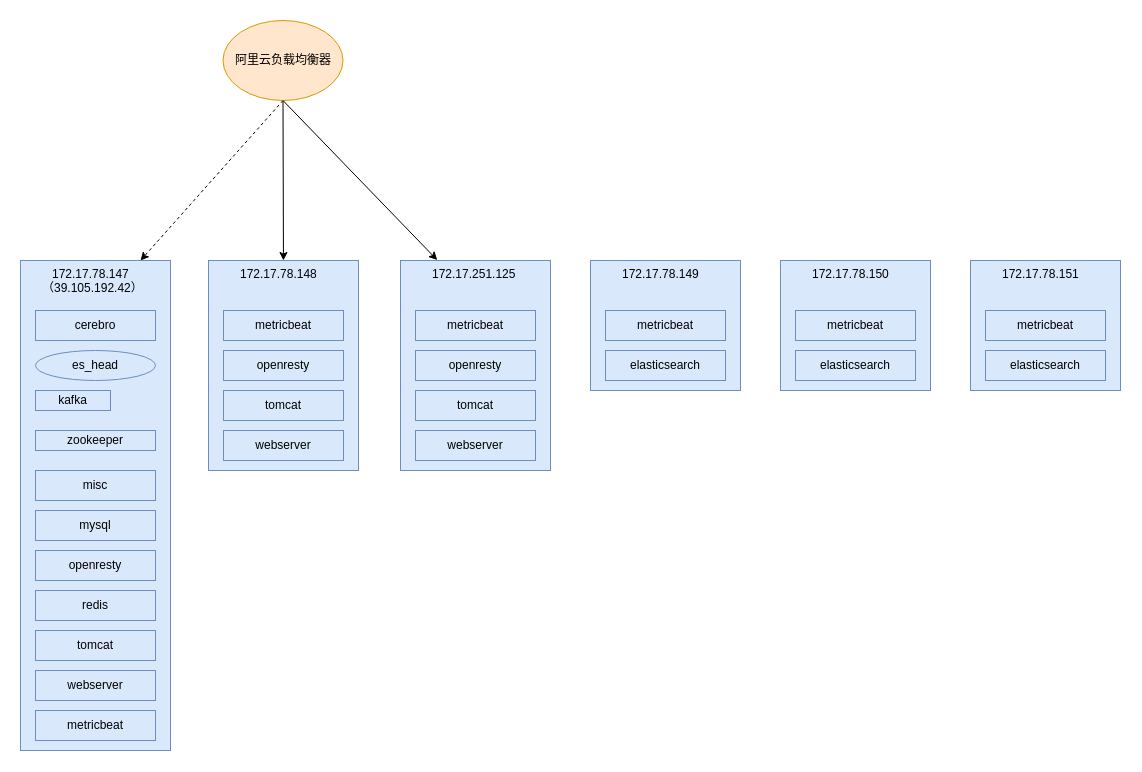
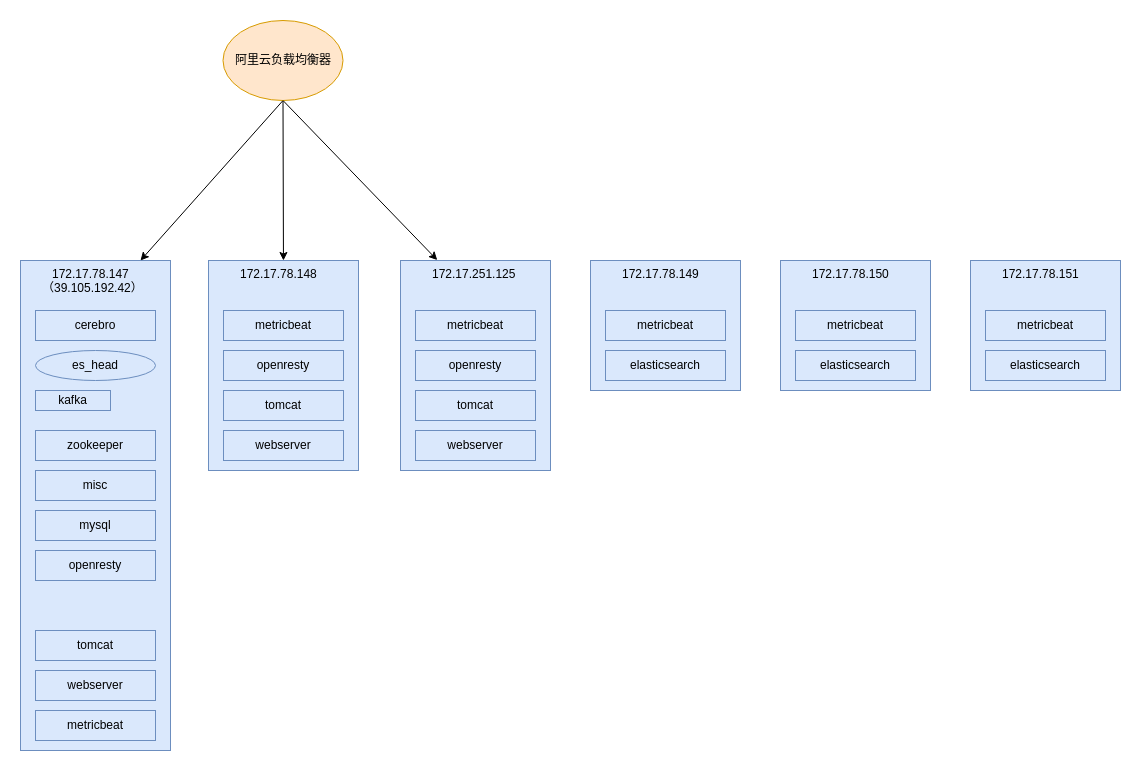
edge "阿里云负载均衡器" -> "172.17.78.147 （39.105.192.42）": style dashed -> solid
node "zookeeper": size 120x20 -> 120x30
node "redis": removed
